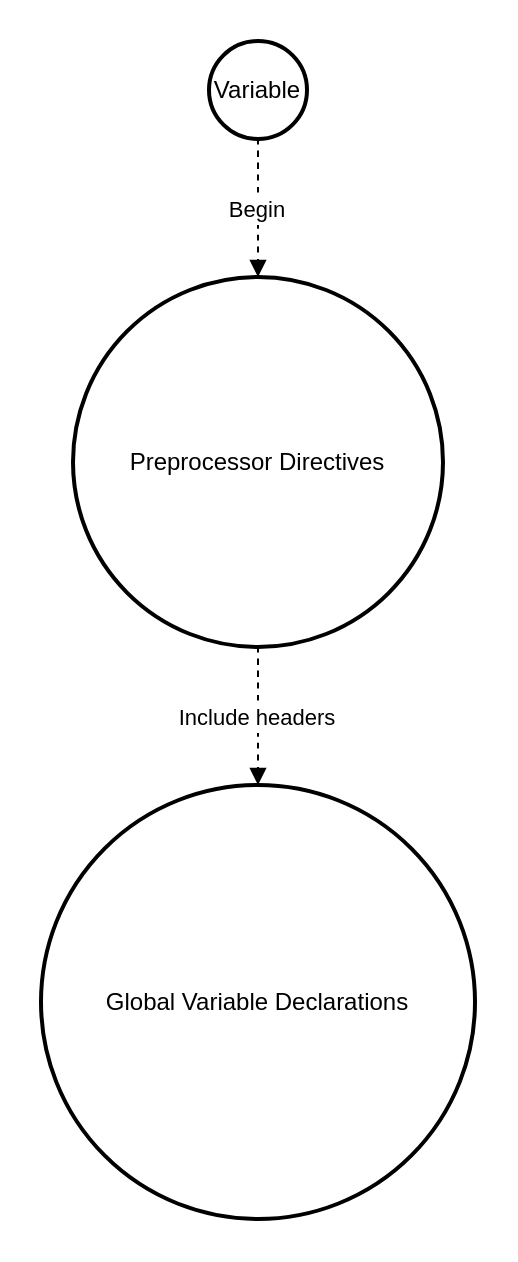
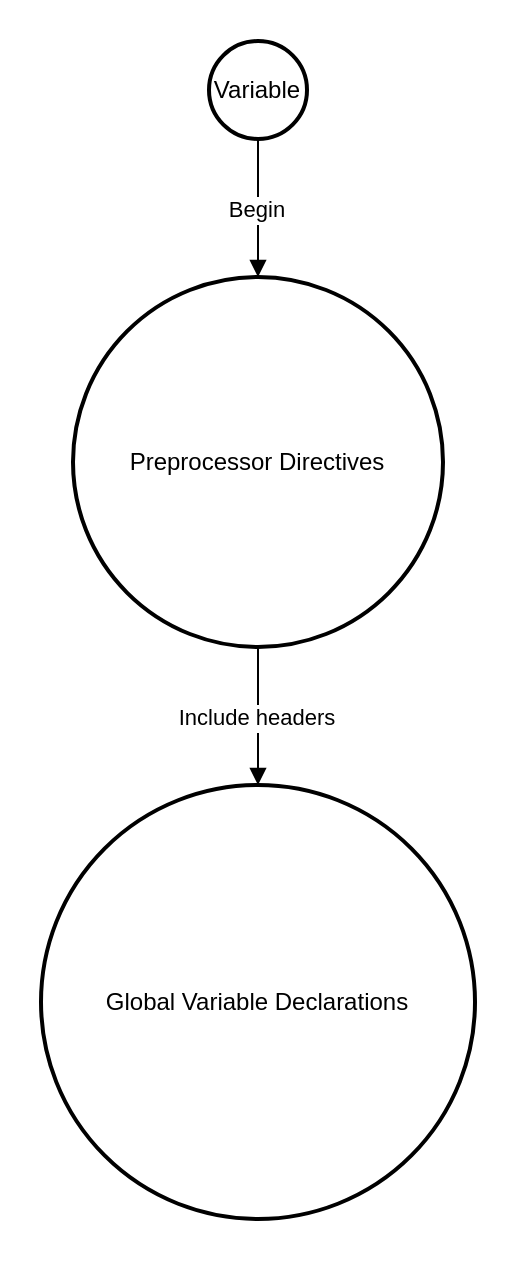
edge "Variable" -> "Preprocessor Directives": style dashed -> solid
edge "Preprocessor Directives" -> "Global Variable Declarations": style dashed -> solid
